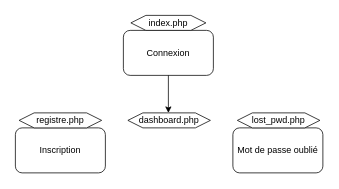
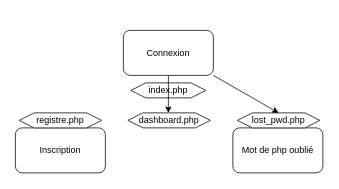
node "index.php": moved (168, 23) -> (168, 90)
edge "Connexion" -> "lost_pwd.php": added
node "Mot de passe oublié": label "Mot de passe oublié" -> "Mot de php oublié"
